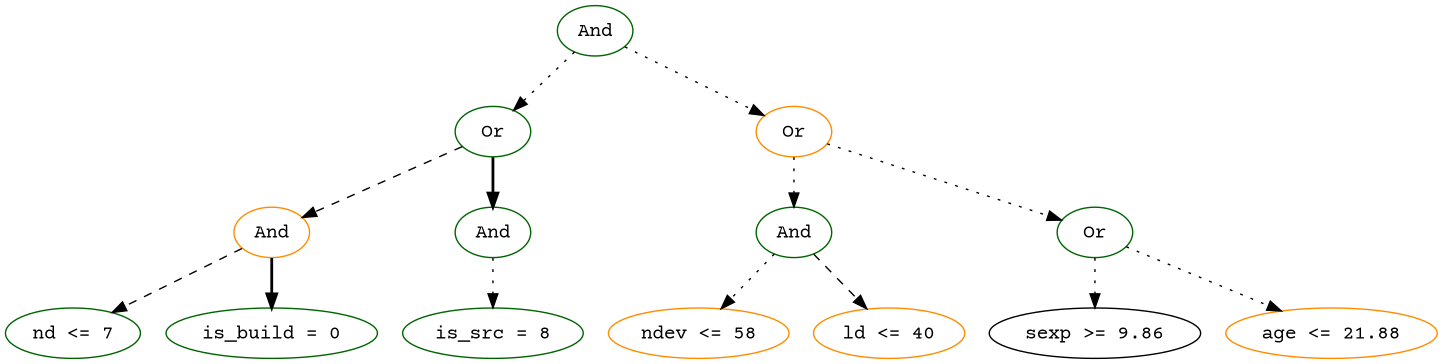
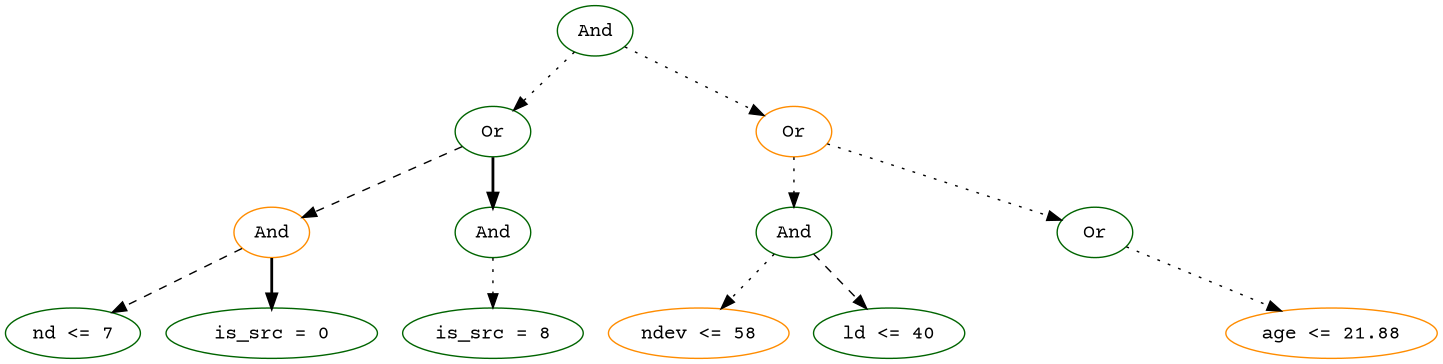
node "is_build = 0": label "is_build = 0" -> "is_src = 0"
node "ld <= 40": color darkorange -> darkgreen
node "sexp >= 9.86": removed
